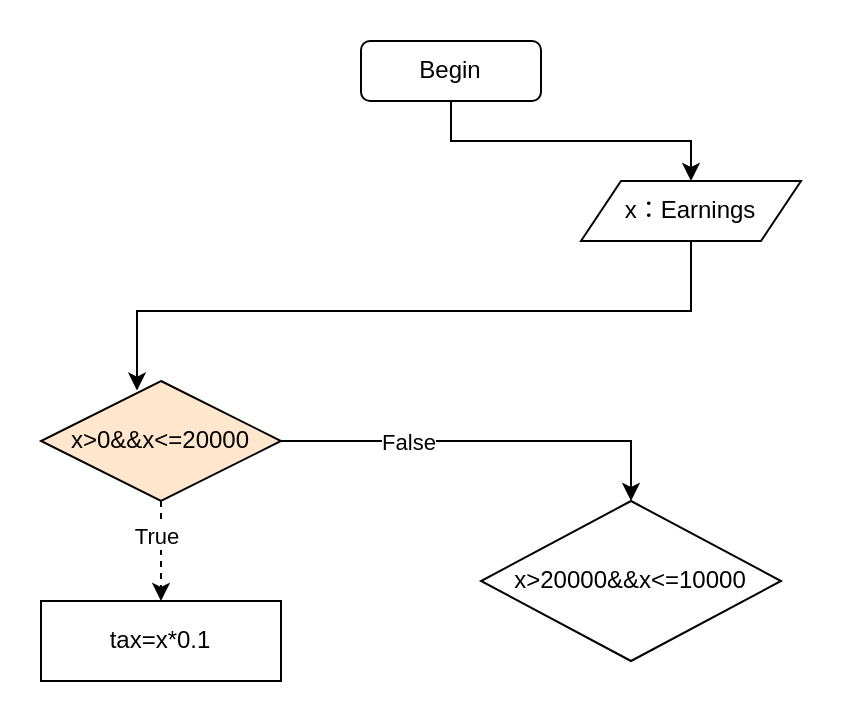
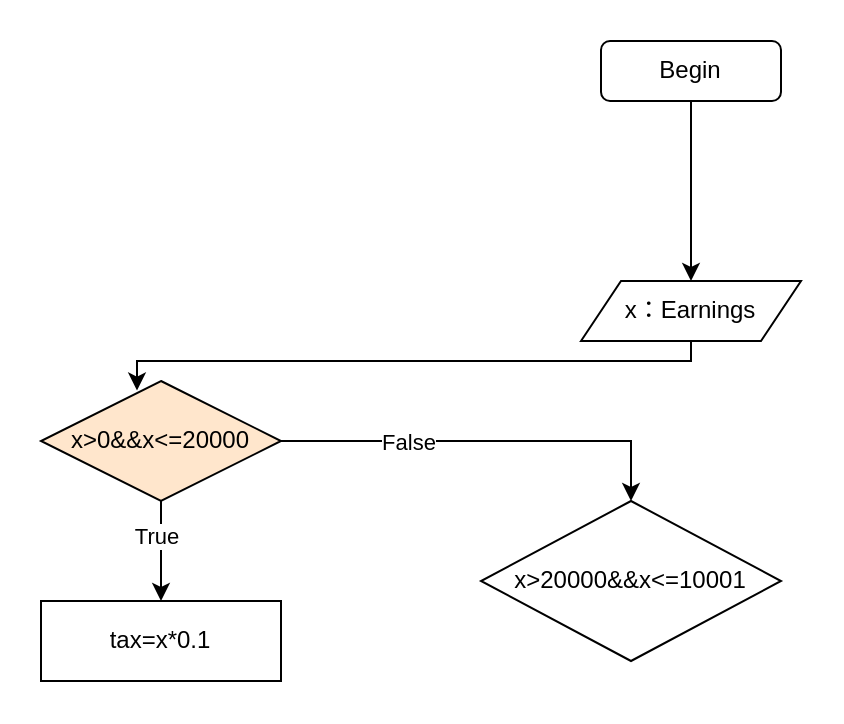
node "Begin": moved (451, 71) -> (691, 71)
node "x：Earnings": moved (691, 211) -> (691, 311)
edge "x>0&&x<=20000" -> "tax=x*0.1": style dashed -> solid
node "x>20000&&x<=10000": label "x>20000&&x<=10000" -> "x>20000&&x<=10001"
